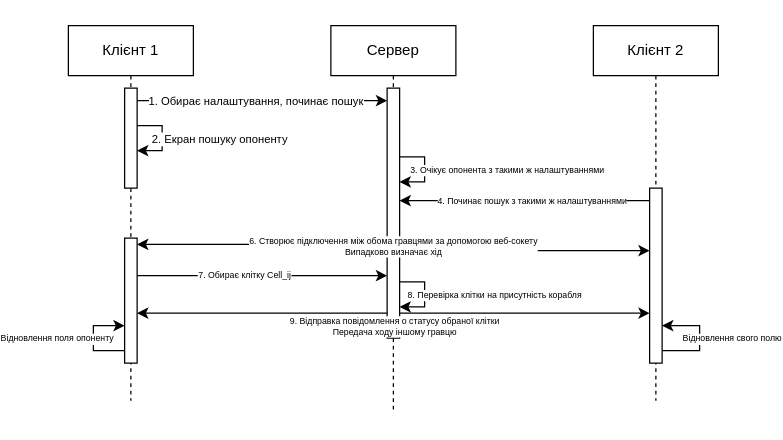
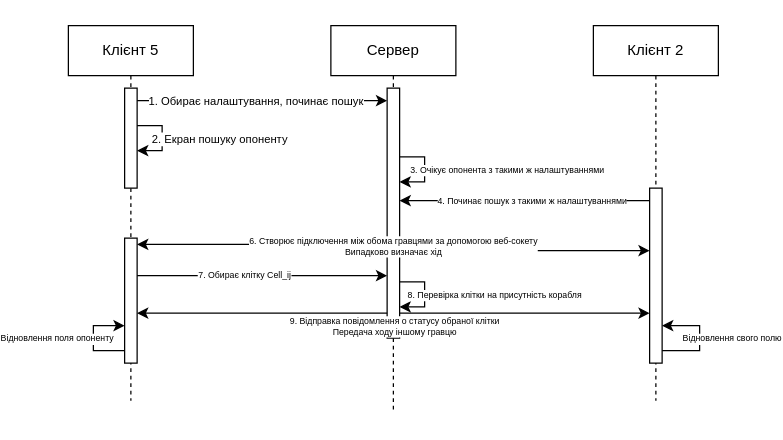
node "Клієнт 1": label "Клієнт 1" -> "Клієнт 5"
